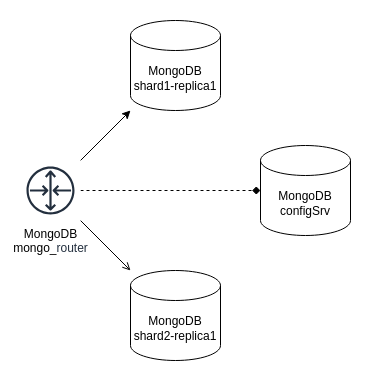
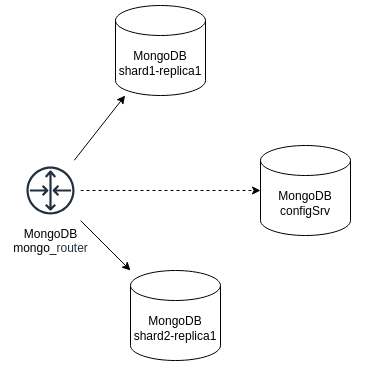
node "MongoDB shard1-replica1": moved (176, 66) -> (161, 51)
edge "MongoDBmongo_router" -> "MongoDB configSrv": arrowhead diamond -> classic
edge "MongoDBmongo_router" -> "MongoDB shard2-replica1": arrowhead open -> classic
